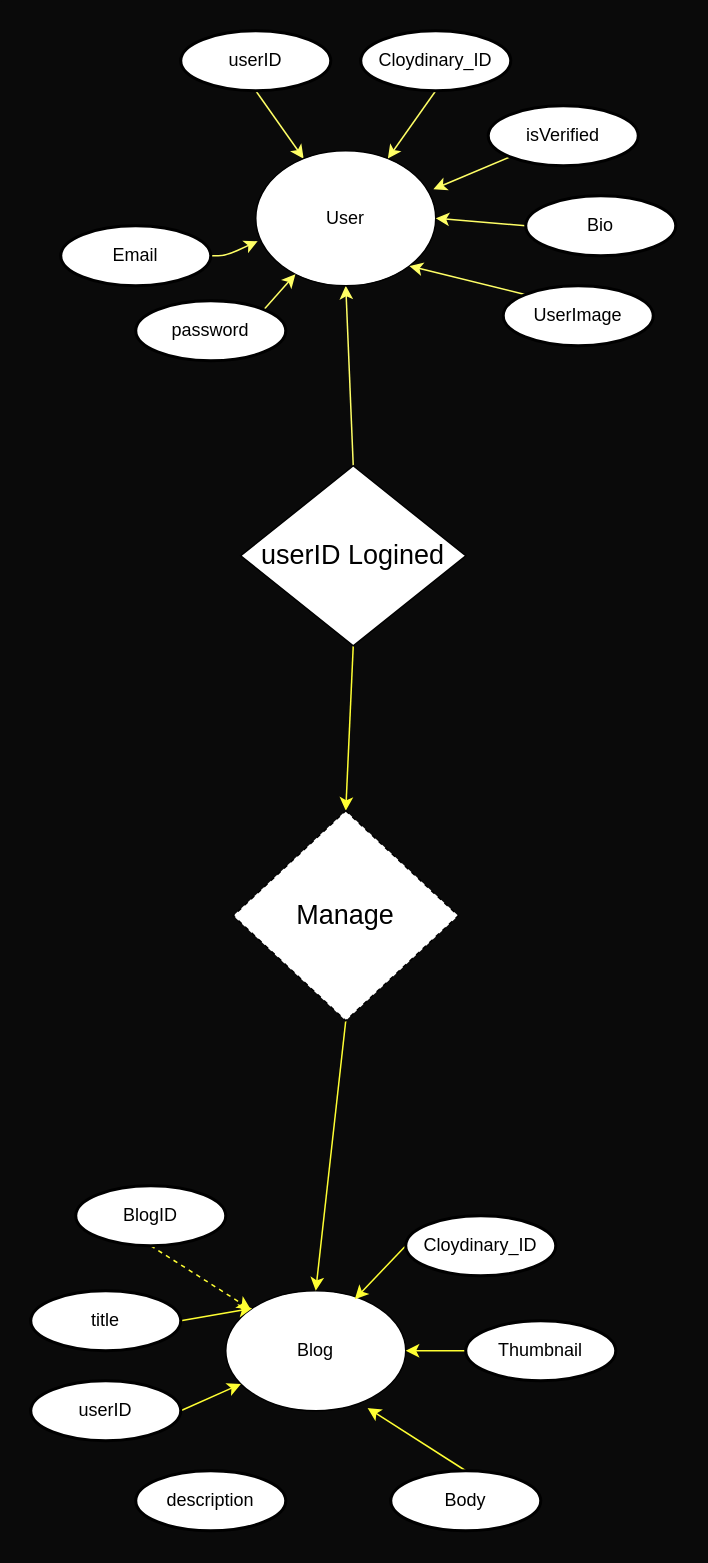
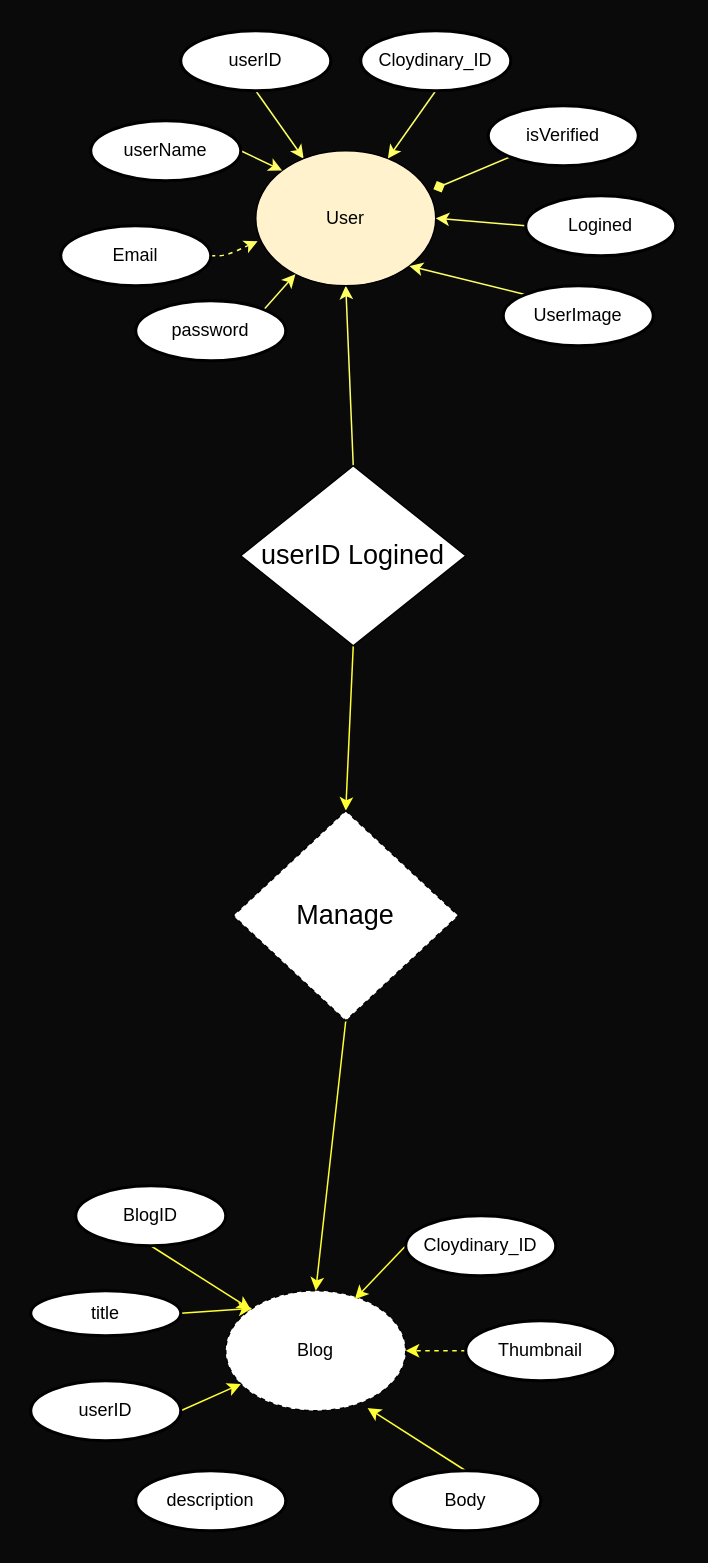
node "userName": added
edge "userName" -> "User": added
edge "isVerified" -> "User": arrowhead classic -> diamond
node "User": fillcolor #ffffff -> #fff2cc
node "Bio": label "Bio" -> "Logined"
edge "Email" -> "User": style solid -> dashed
edge "BlogID" -> "Blog": style dashed -> solid
node "title": size 150x60 -> 150x45
node "Blog": style solid -> dashed
edge "Thumbnail" -> "Blog": style solid -> dashed
